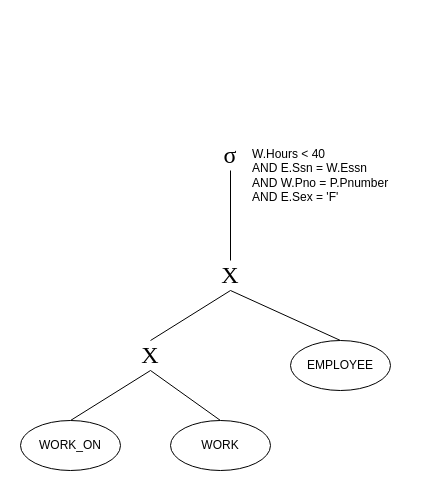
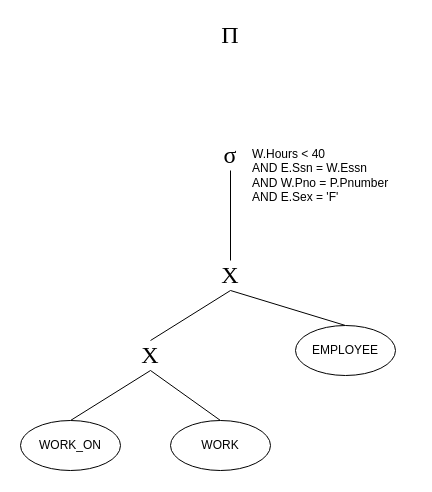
node "Π": added
node "EMPLOYEE": moved (341, 366) -> (346, 351)
